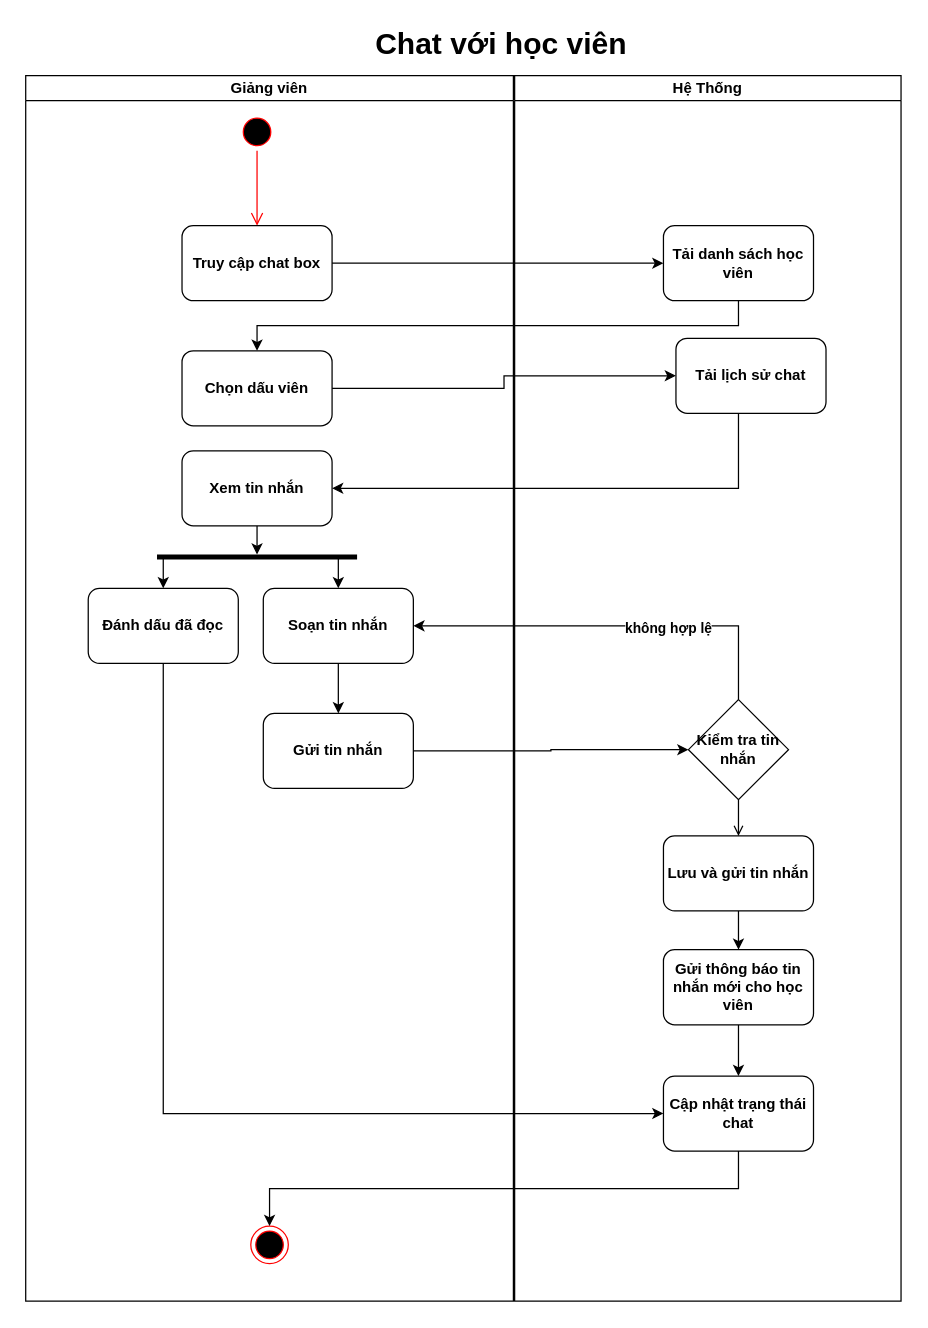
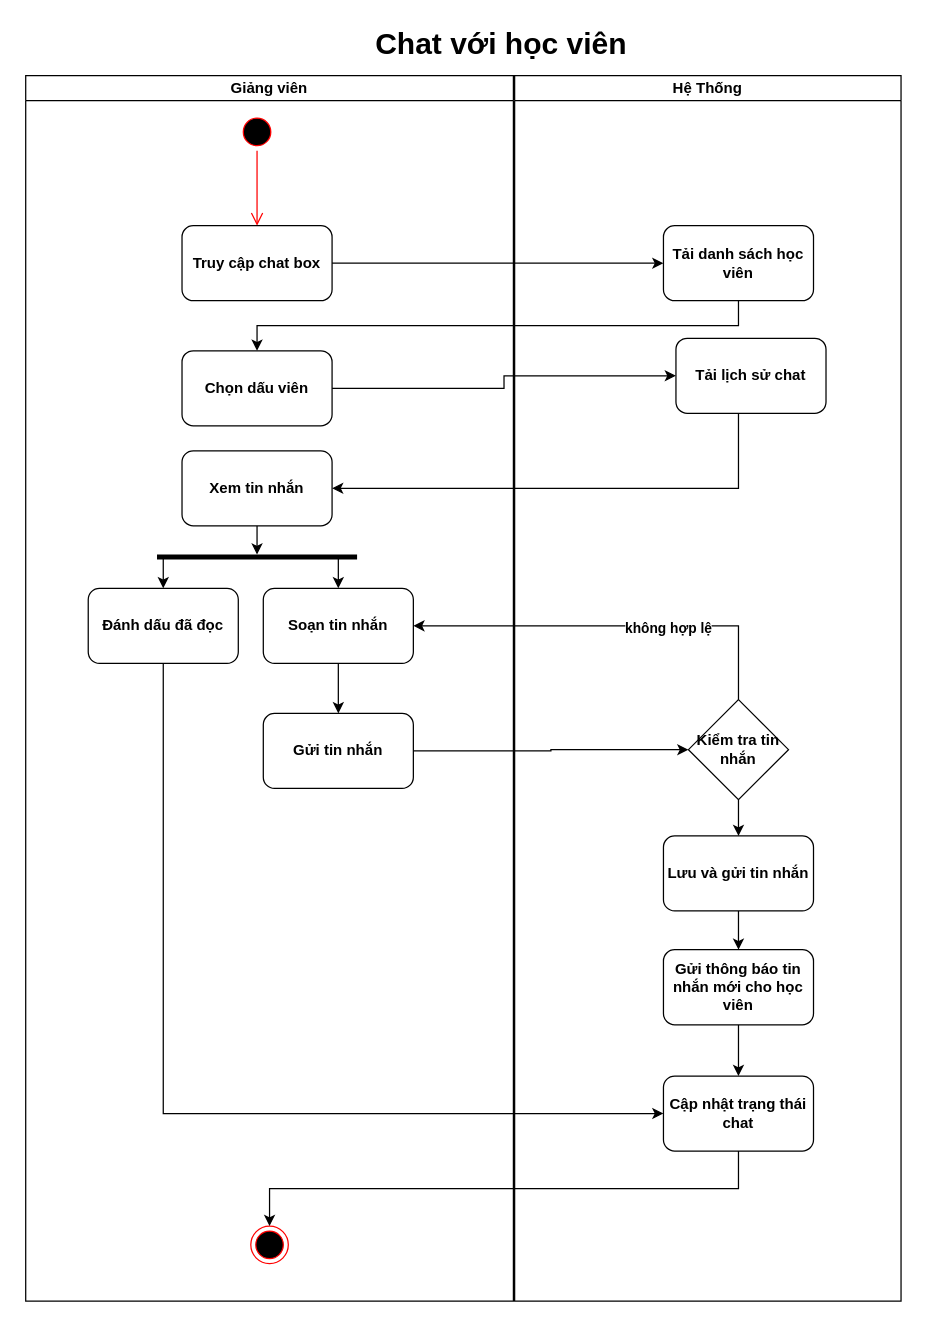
edge "Kiểm tra tin nhắn" -> "Lưu và gửi tin nhắn": arrowhead open -> classic
